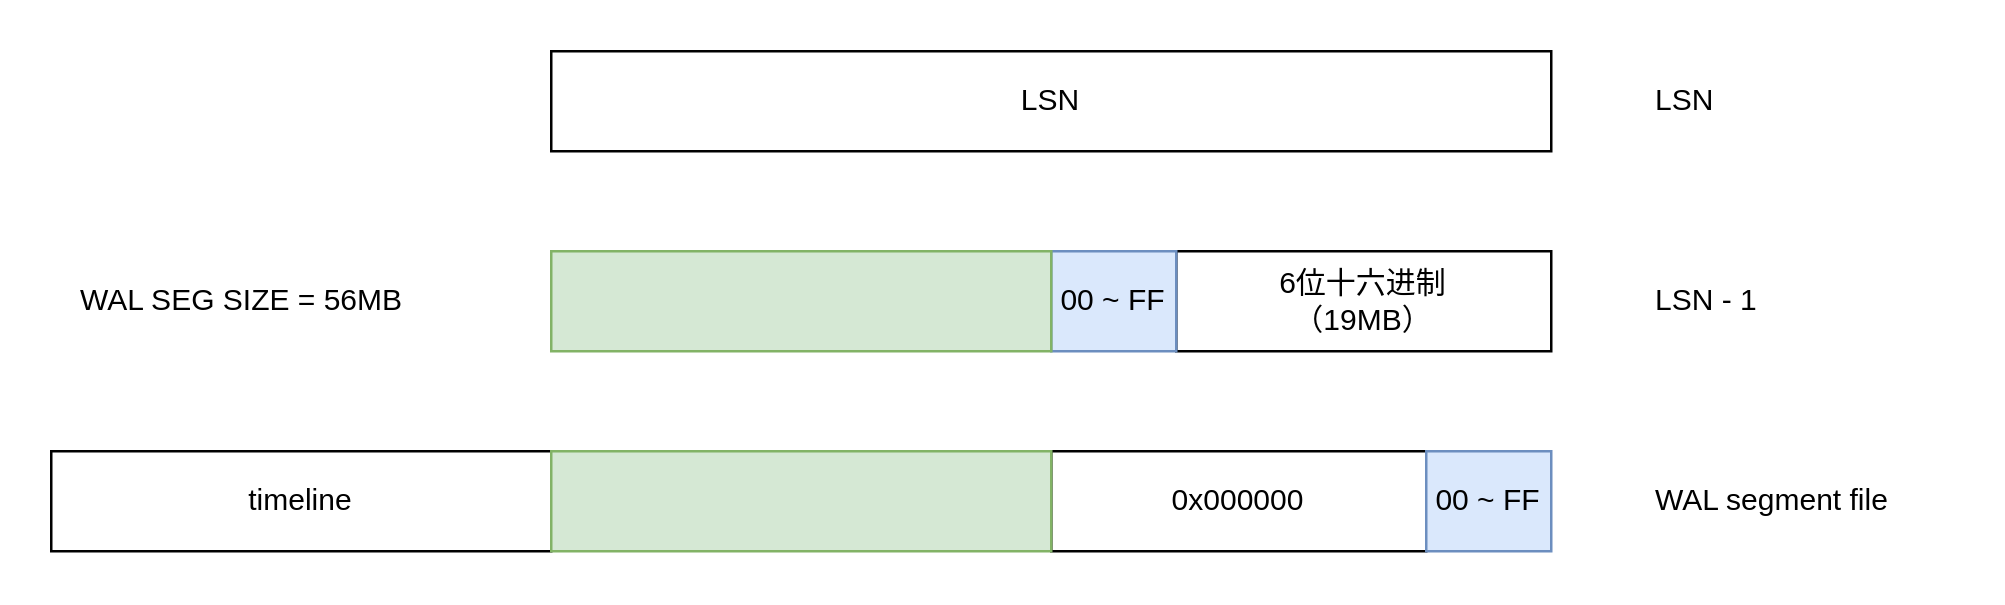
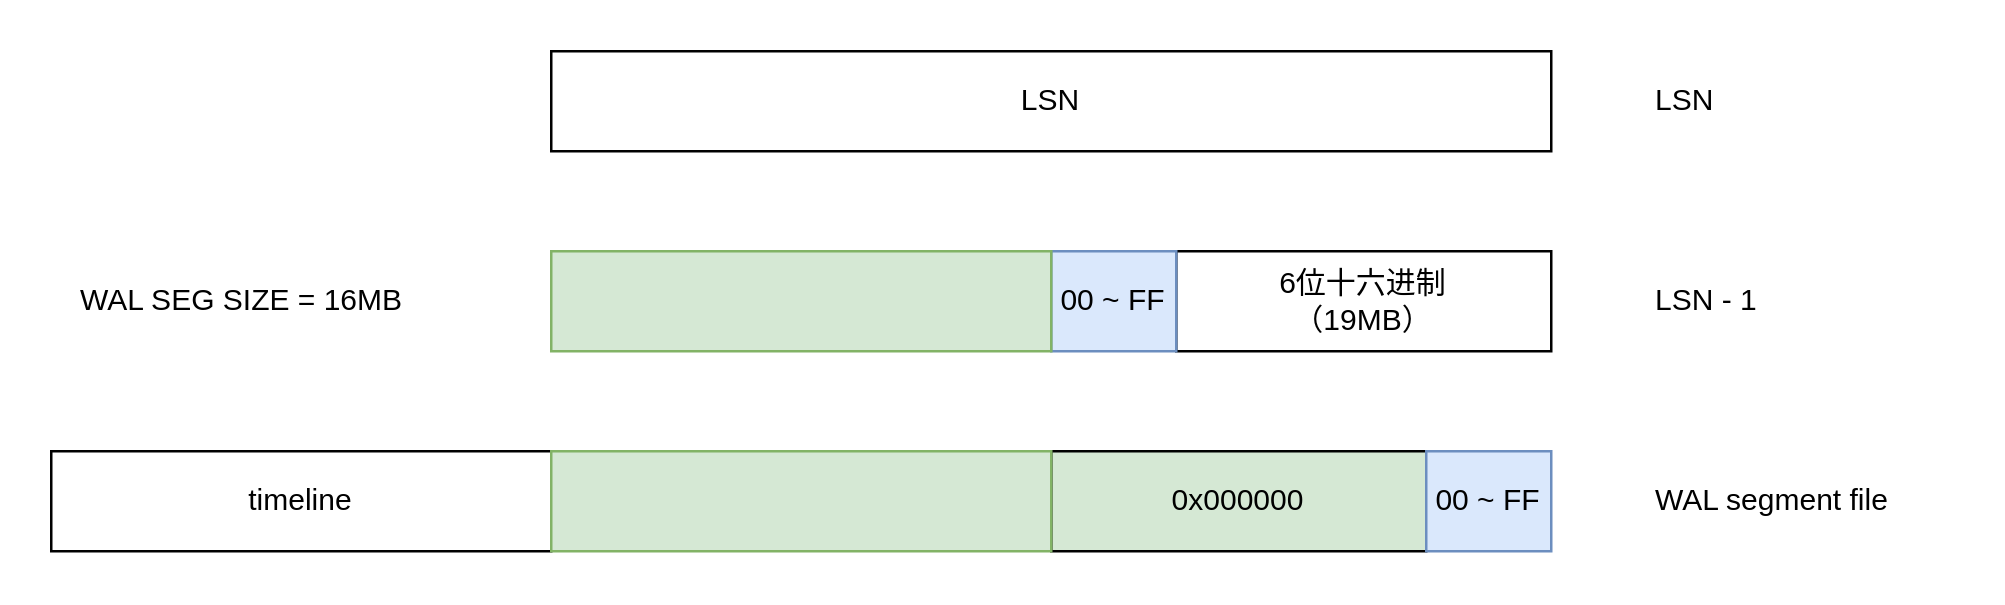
node "WAL SEG SIZE = 56MB": label "WAL SEG SIZE = 56MB" -> "WAL SEG SIZE = 16MB"
node "0x000000": fillcolor #ffffff -> #d5e8d4
